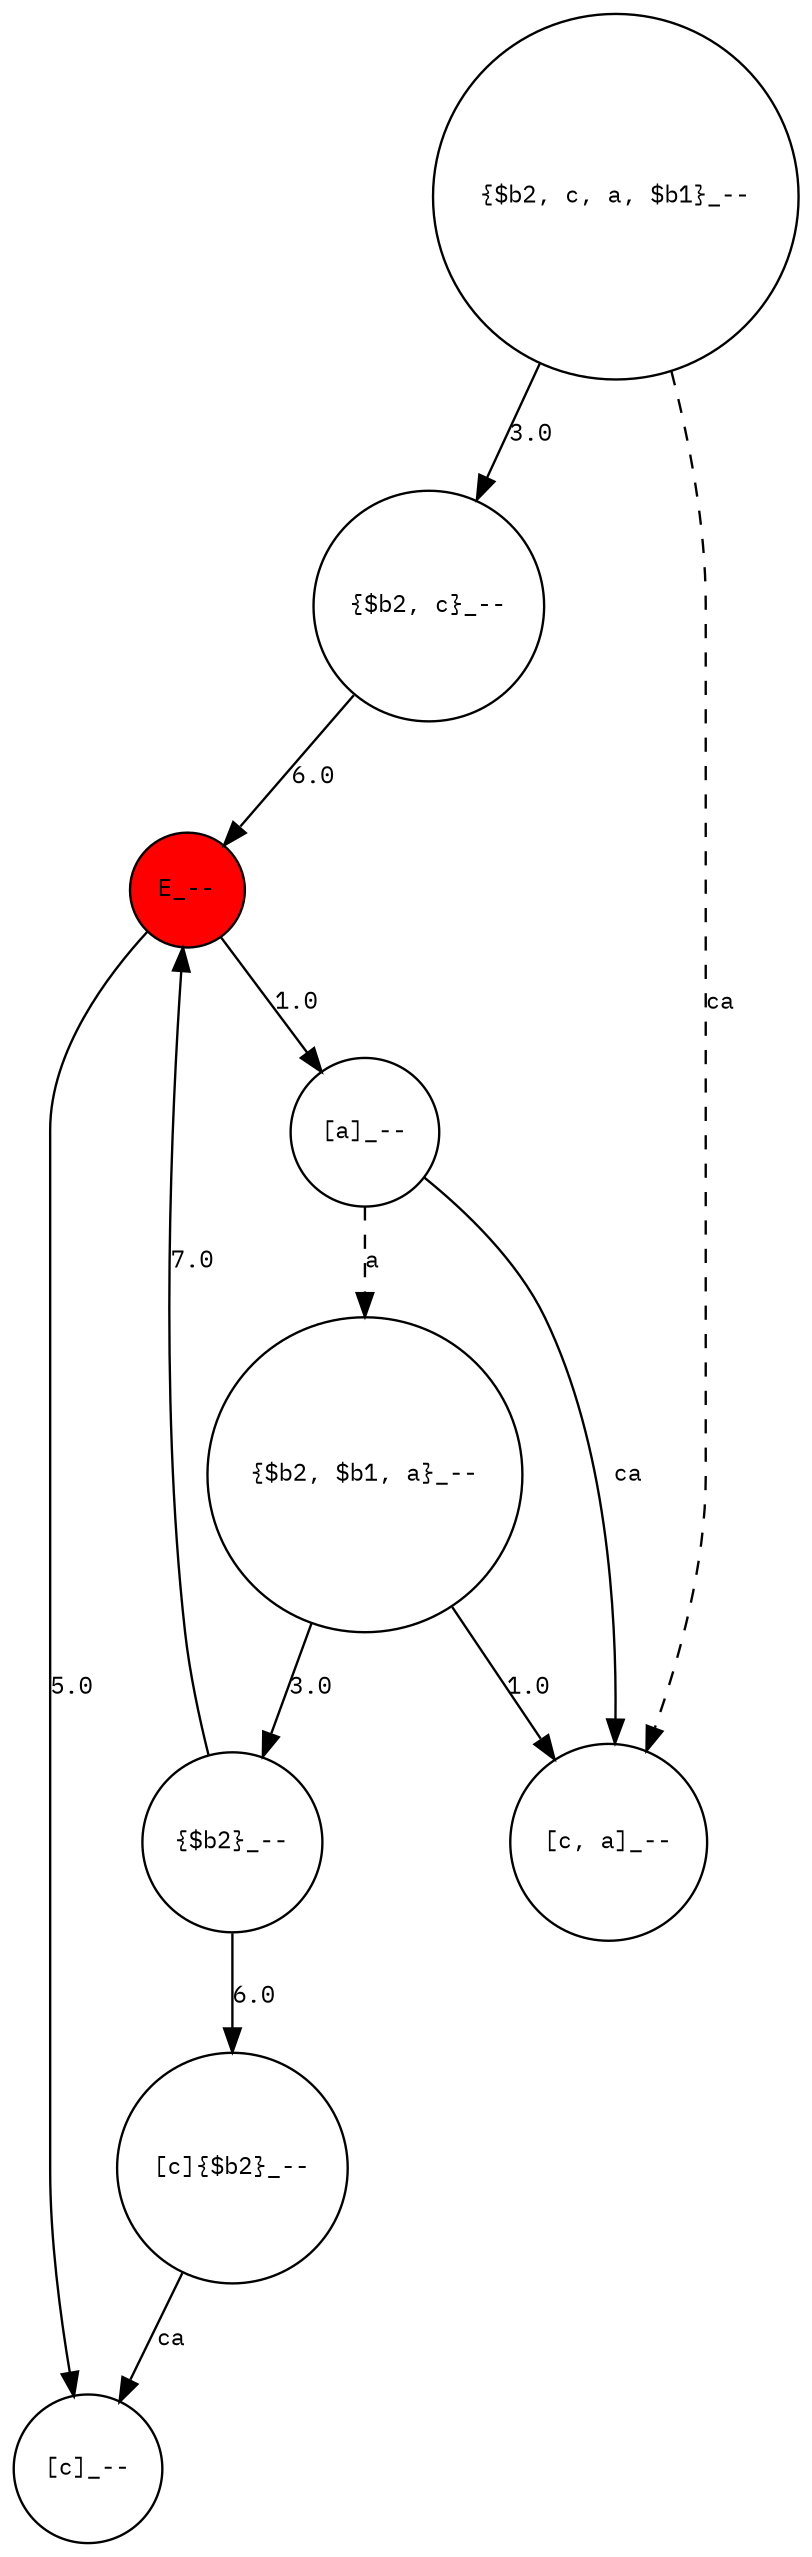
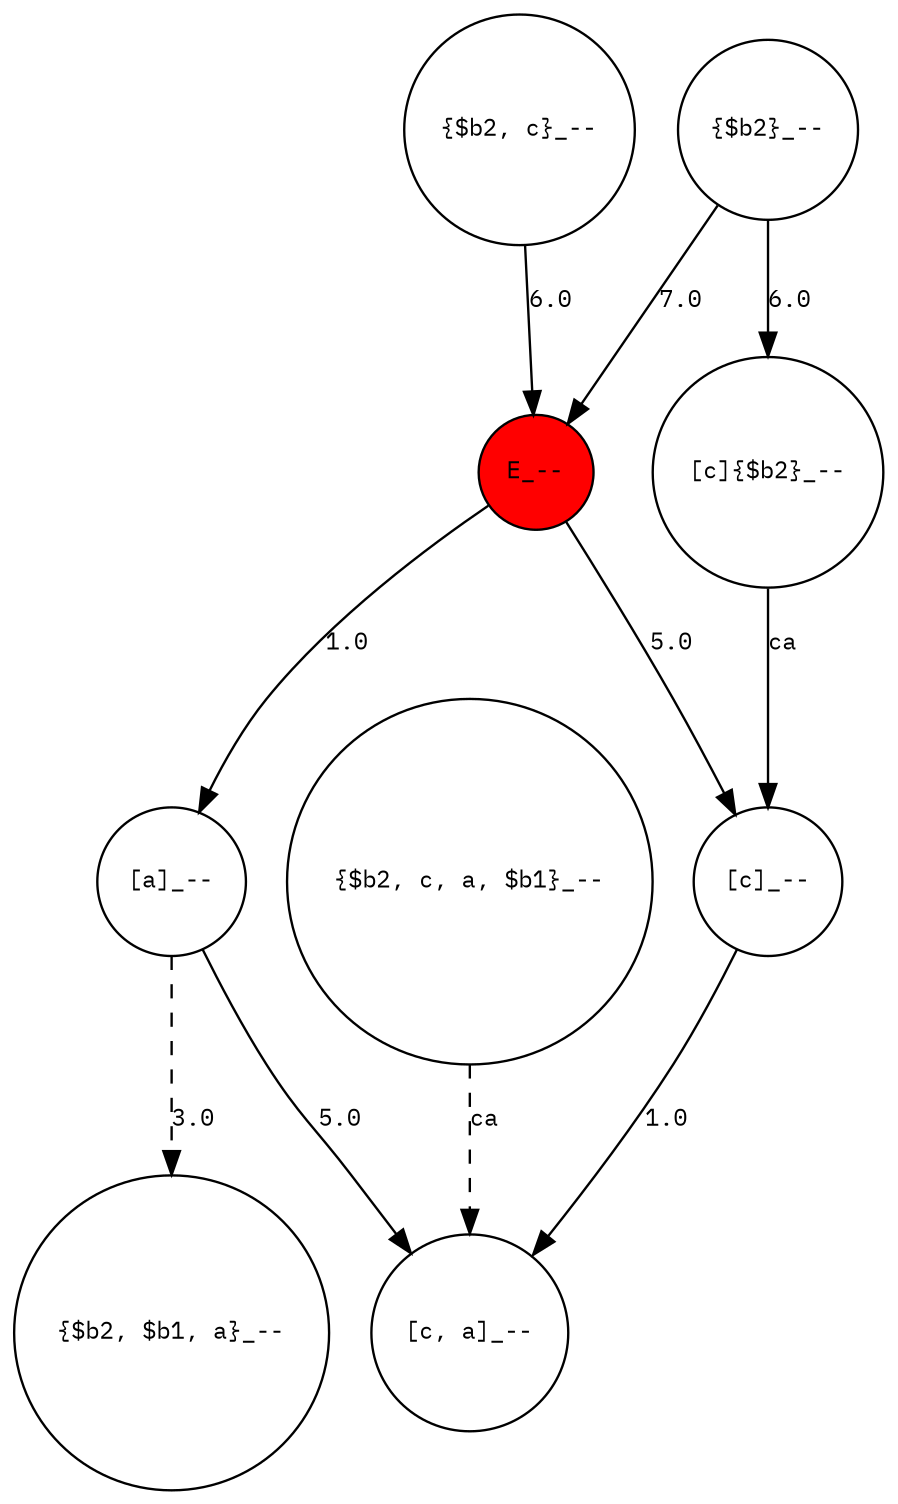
edge "{$b2, c, a, $b1}_--" -> "{$b2, c}_--": removed, label "3.0"
edge "[a]_--" -> "{$b2, $b1, a}_--": label "a" -> "3.0"
edge "[a]_--" -> "[c, a]_--": label "ca" -> "5.0"
edge "{$b2, $b1, a}_--" -> "[c, a]_--": now "[c]_--" -> "[c, a]_--"
edge "{$b2, $b1, a}_--" -> "{$b2}_--": removed, label "3.0"
